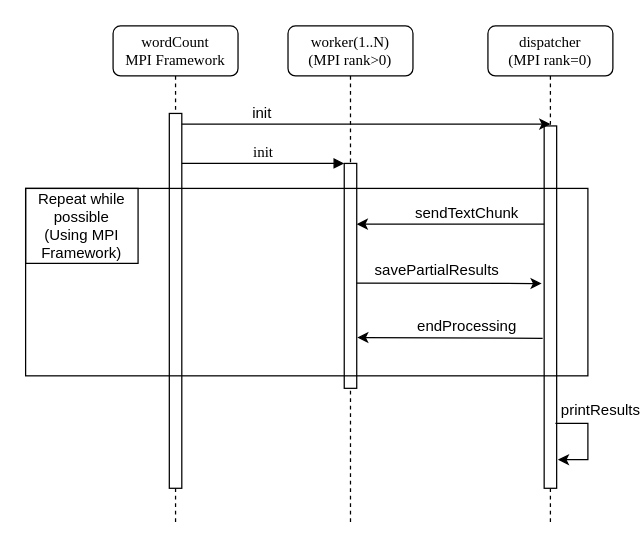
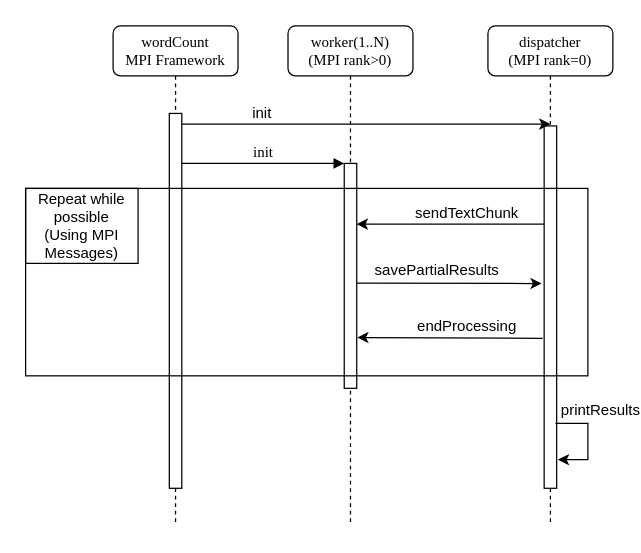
node "Repeat while possible (Using MPI Framework)": label "Repeat while possible (Using MPI Framework)" -> "Repeat while possible (Using MPI Messages)"
